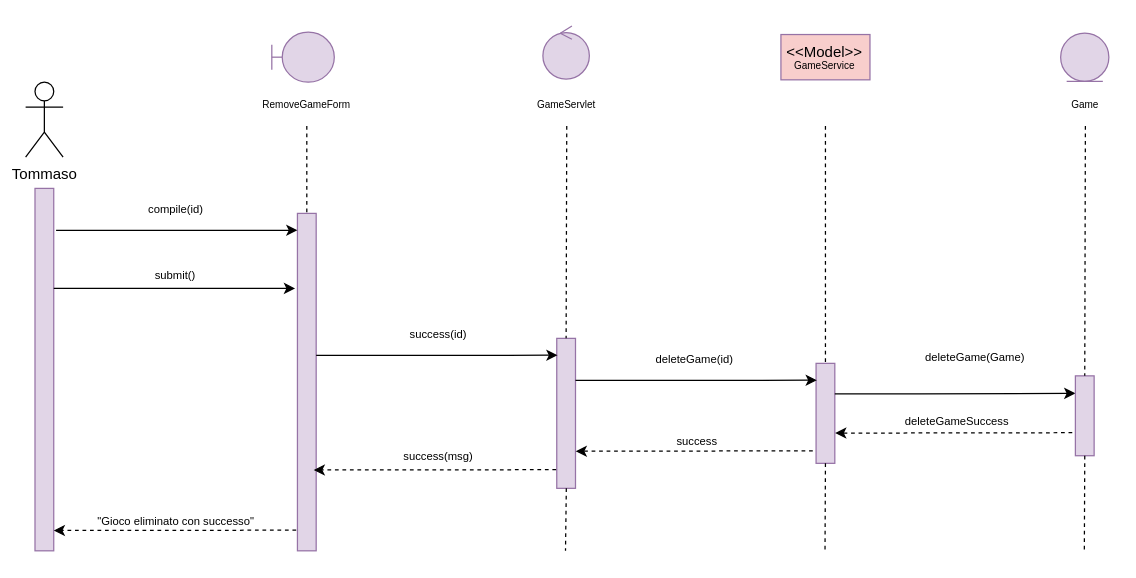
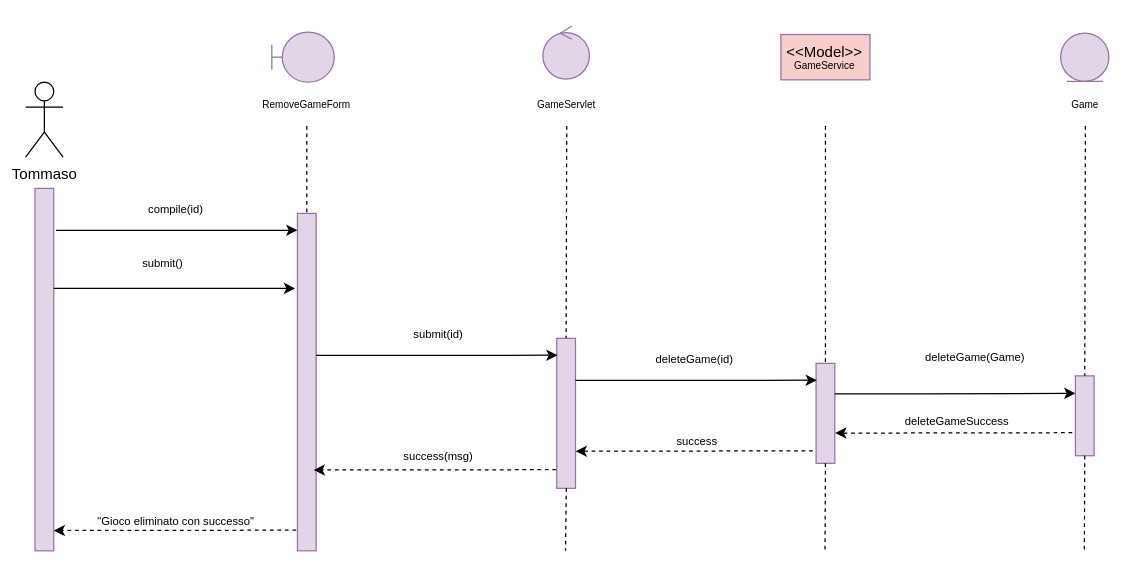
node "submit()": moved (176, 276) -> (163, 263)
node "success(id)": label "success(id)" -> "submit(id)"
